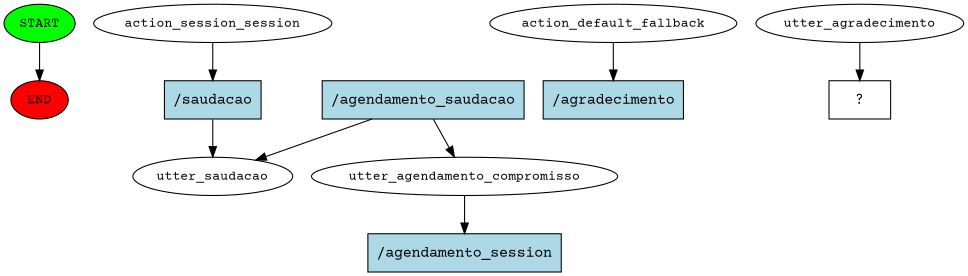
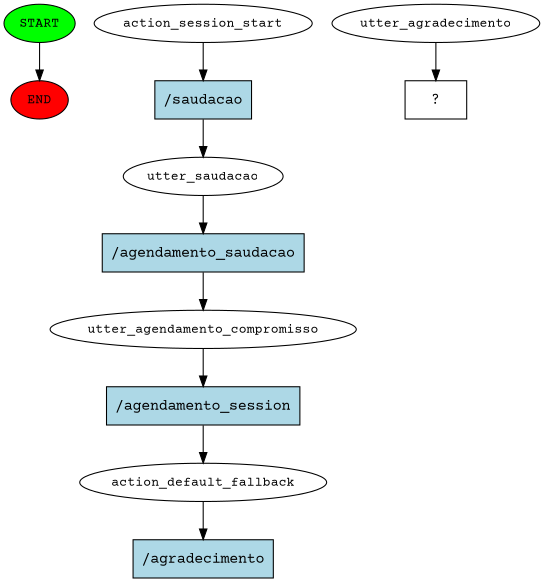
node "action_session_session": label "action_session_session" -> "action_session_start"
edge "/agendamento_saudacao" -> "utter_saudacao": reversed
edge "/agendamento_session" -> "action_default_fallback": added
